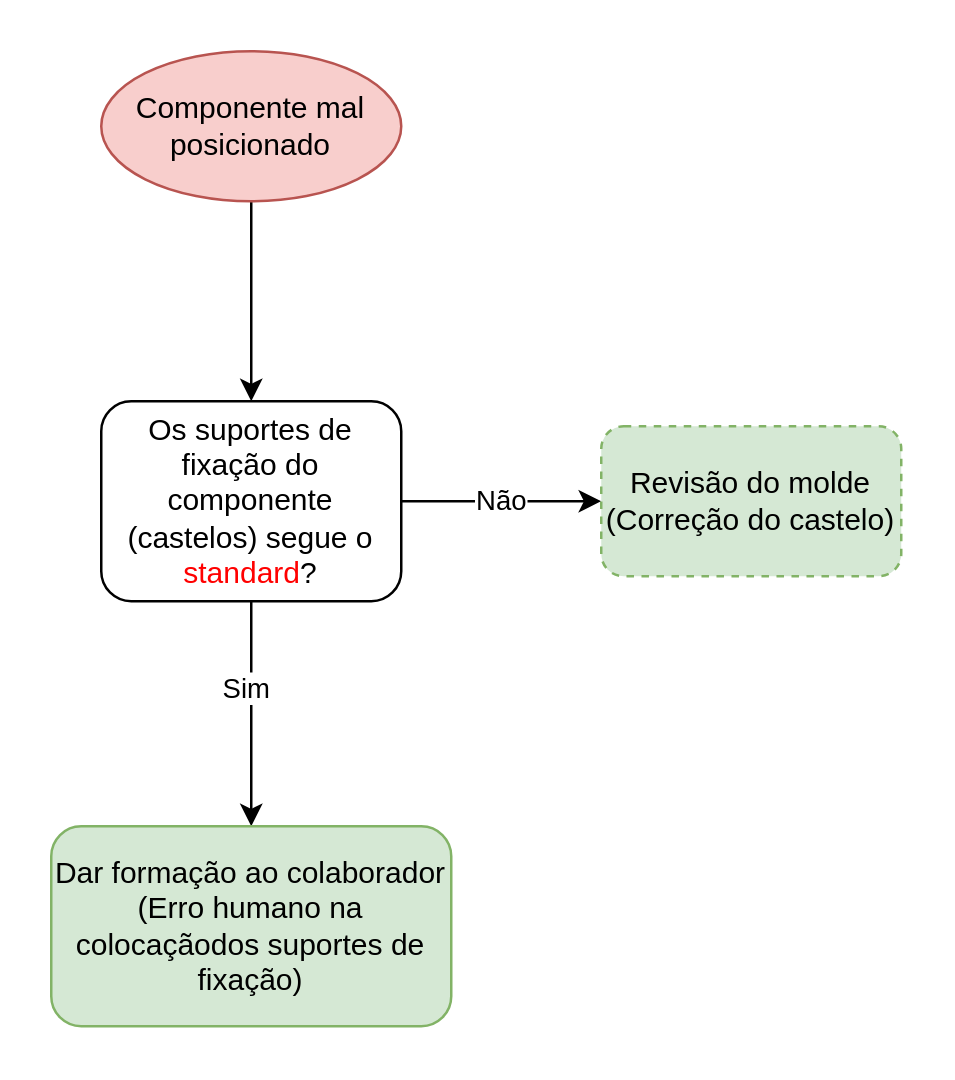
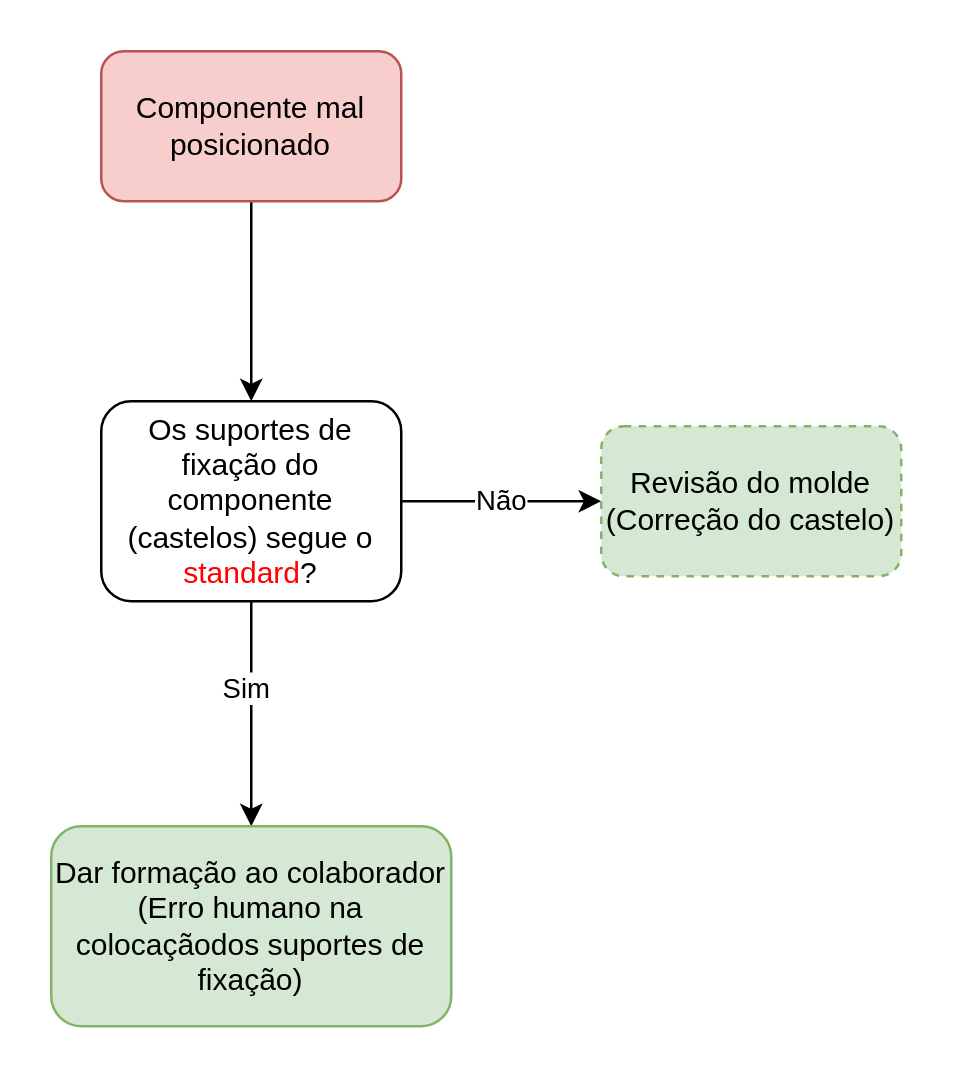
node "Componente mal posicionado": shape ellipse -> rounded rectangle
